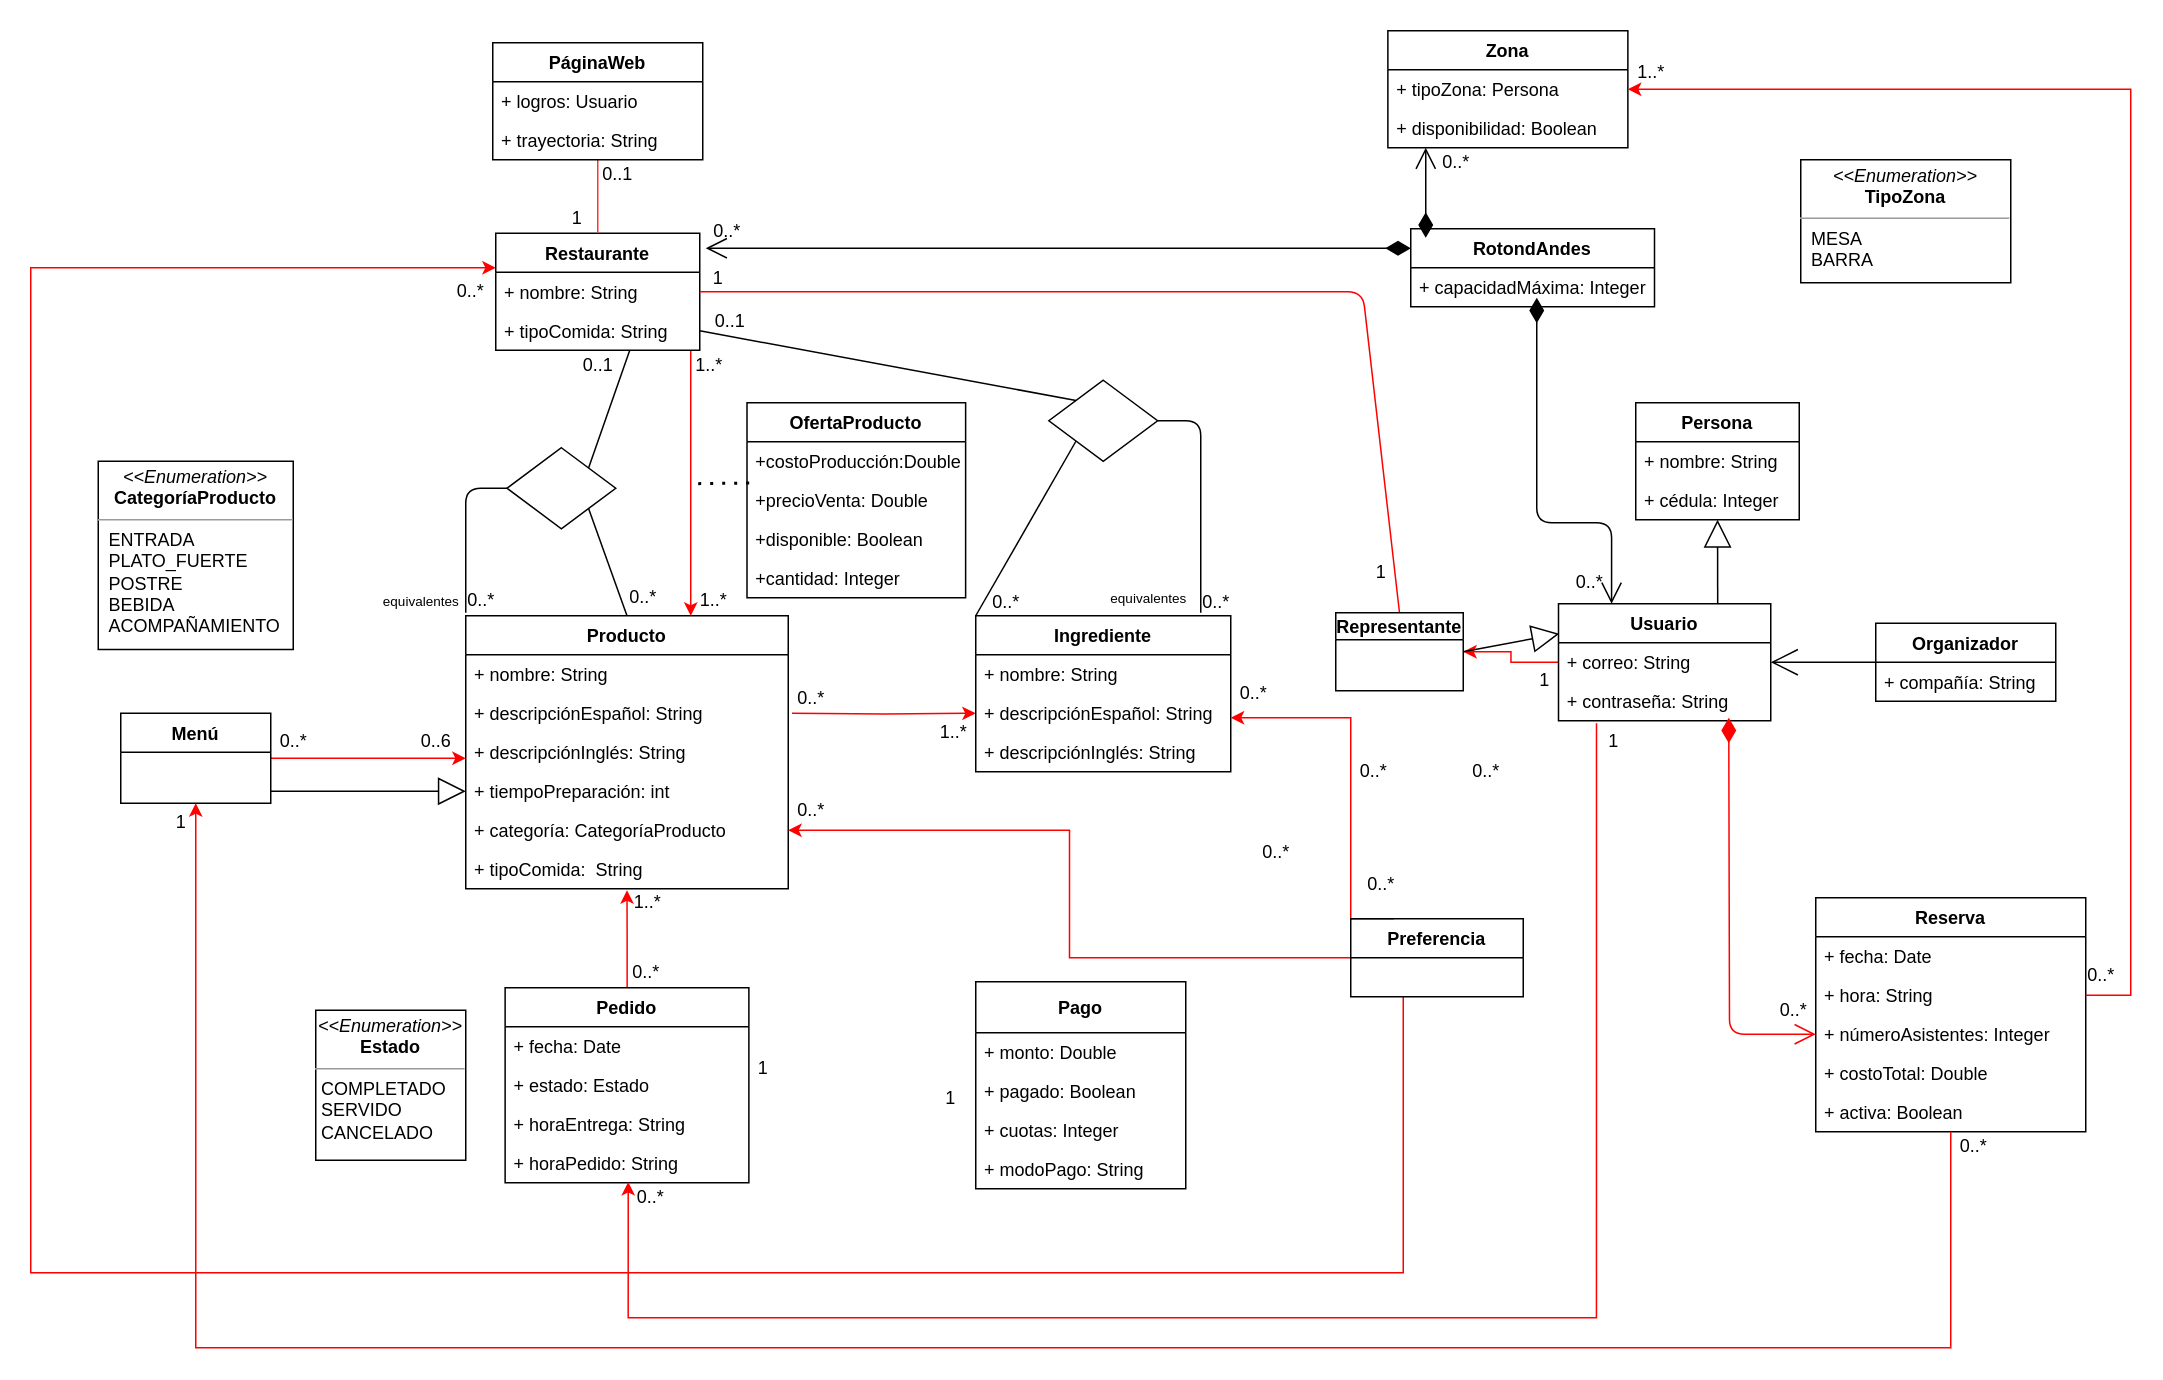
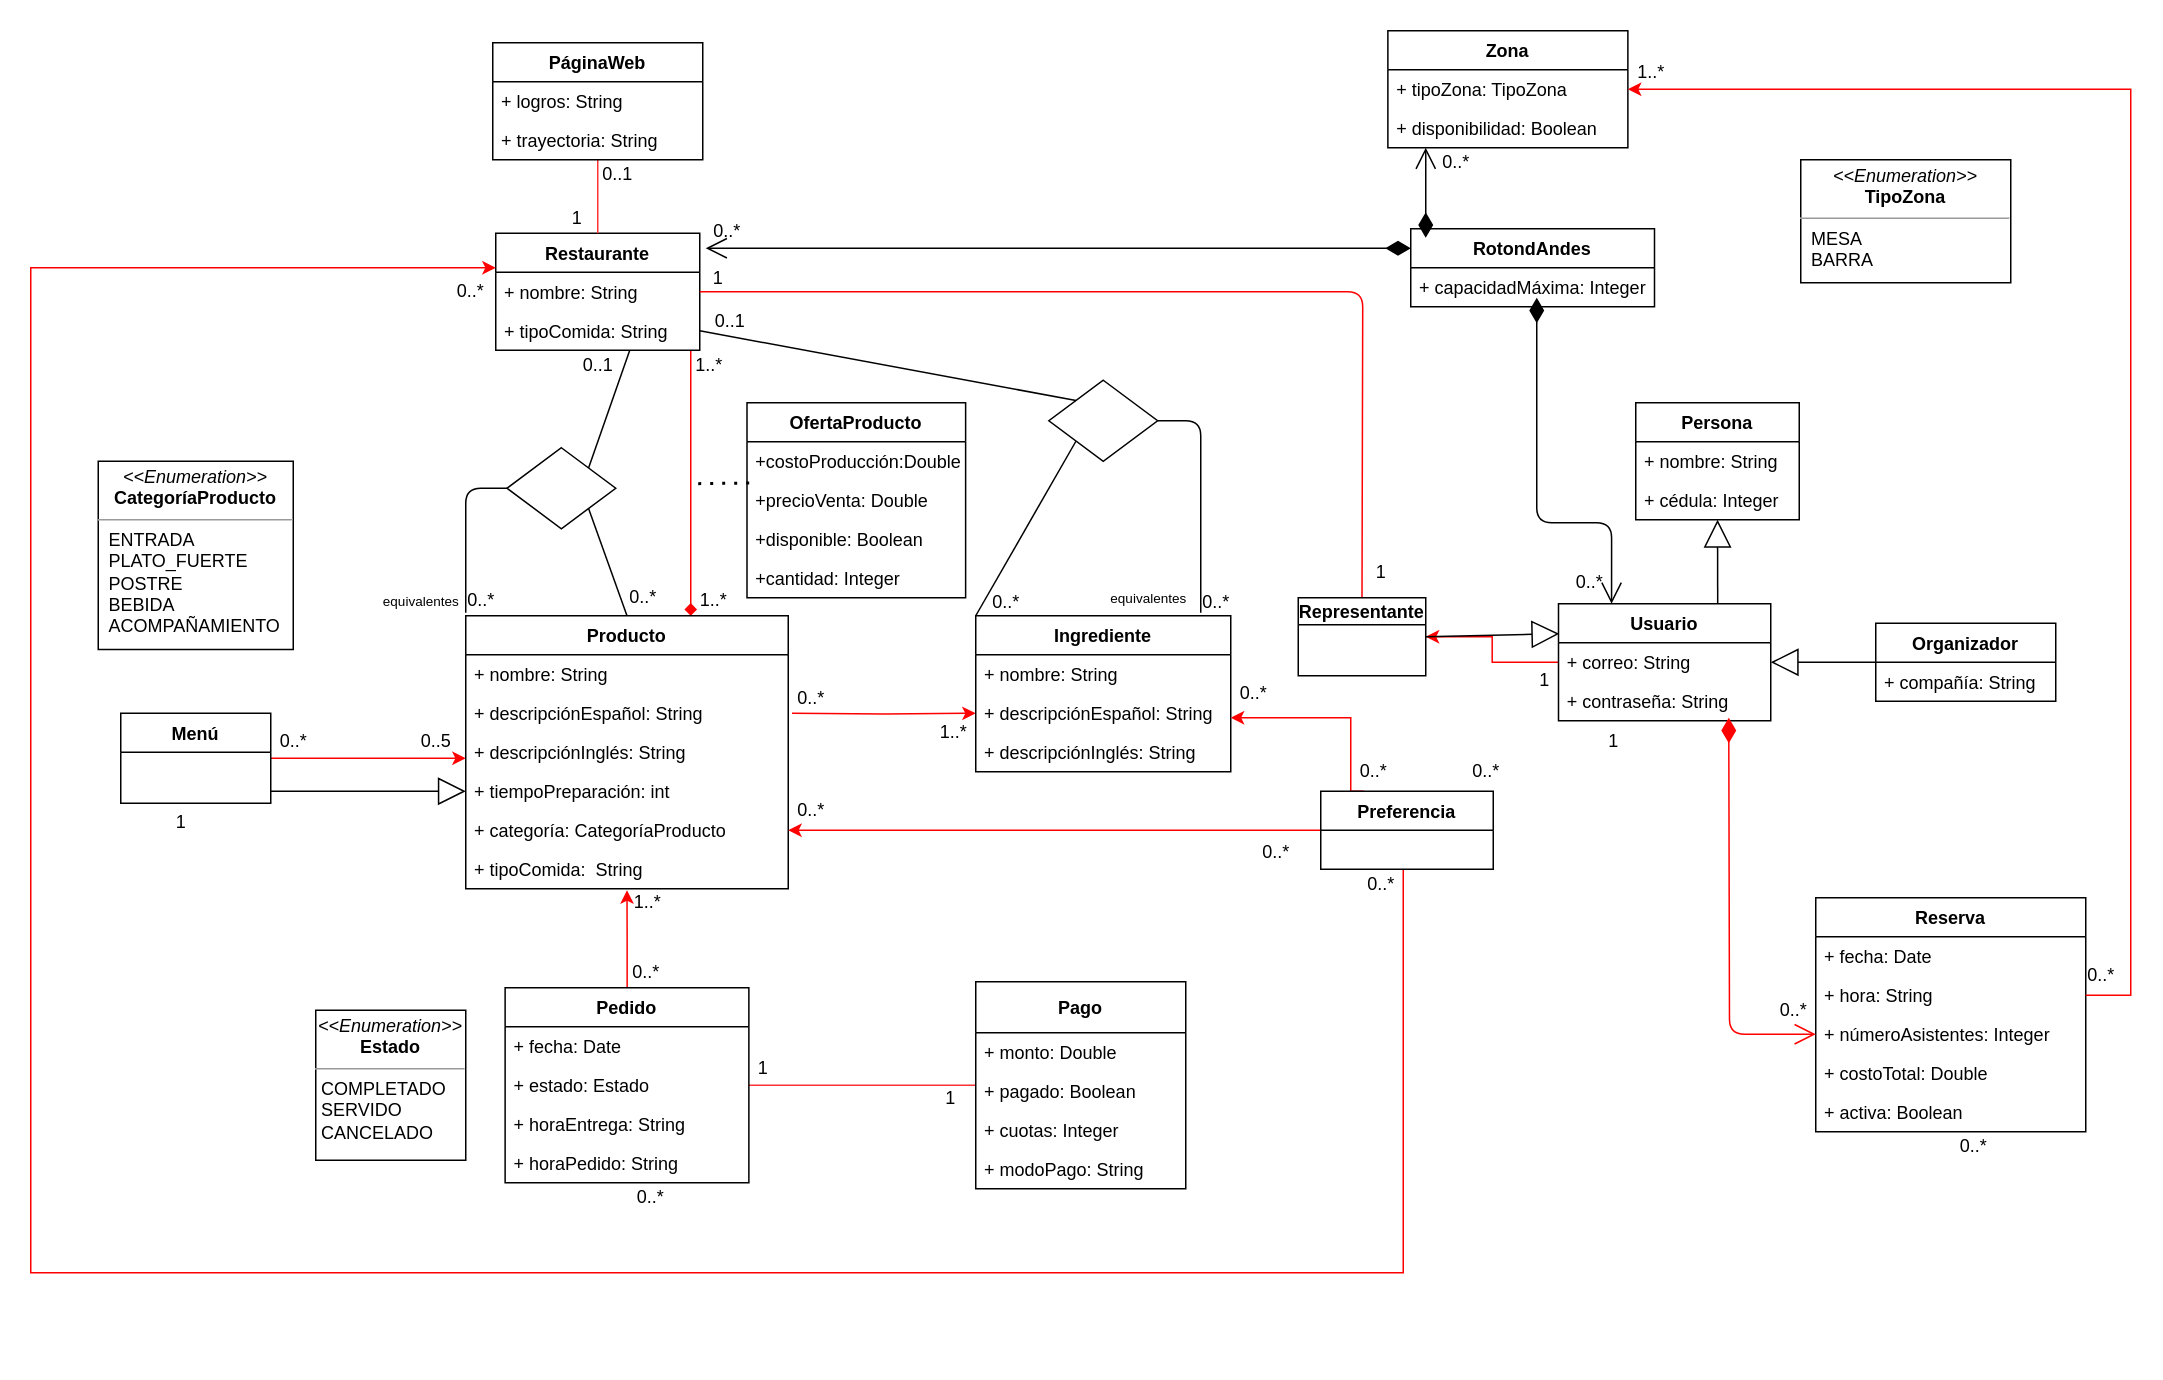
node "+ tipoZona: Persona": label "+ tipoZona: Persona" -> "+ tipoZona: TipoZona"
node "+ logros: Usuario": label "+ logros: Usuario" -> "+ logros: String"
edge "Restaurante" -> "Producto": arrowhead classic -> diamond
node "Representante": moved (1400, 652) -> (1362, 637)
edge "Organizador" -> "+ correo: String": arrowhead open -> block
node "0..6": label "0..6" -> "0..5"
node "Preferencia": moved (1437, 958) -> (1407, 830)
edge "+ estado: Estado" -- "Pago": added
edge "+ contraseña: String" -> "+ horaPedido: String": removed
edge "+ activa: Boolean" -> "Menú": removed
